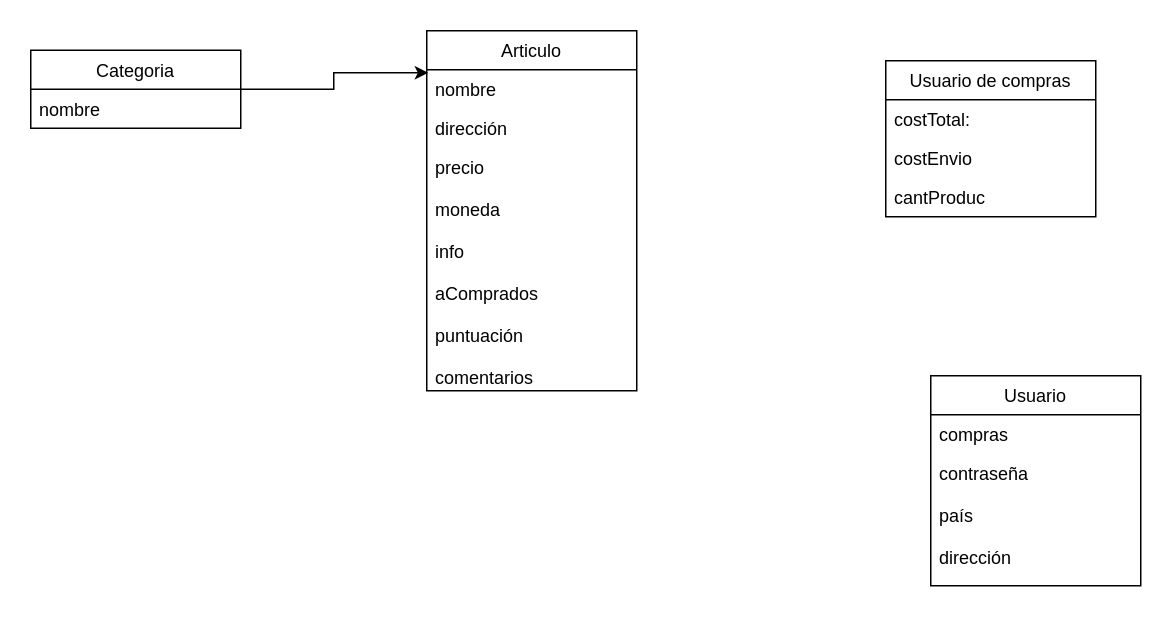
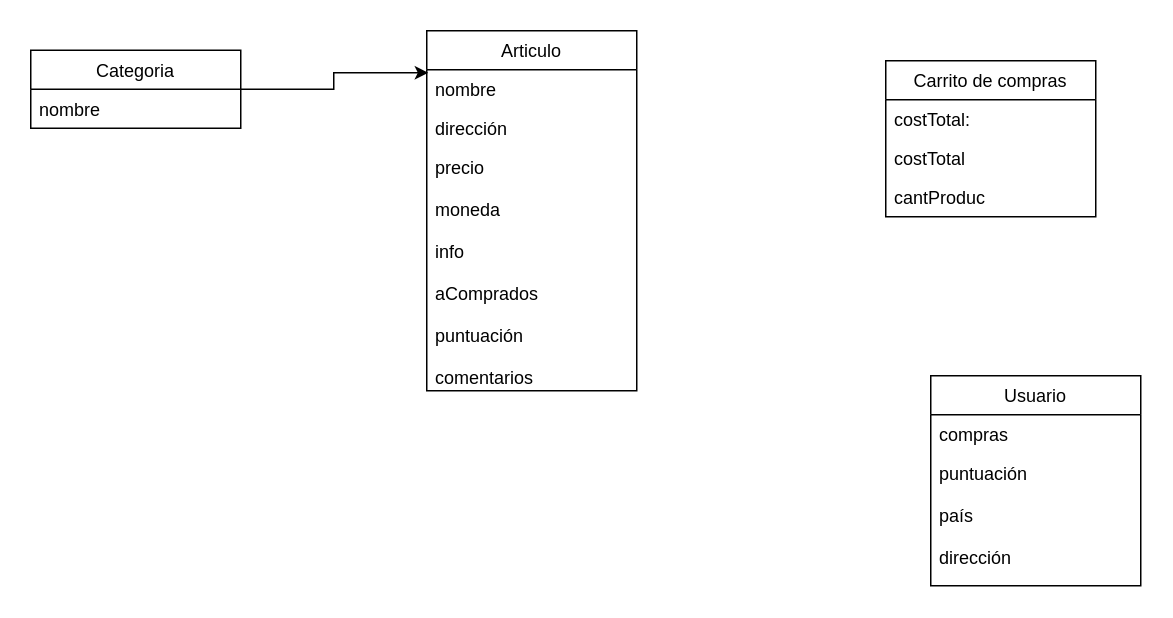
node "Usuario de compras": label "Usuario de compras" -> "Carrito de compras"
node "costEnvio": label "costEnvio" -> "costTotal"
node "contraseña país dirección": label "contraseña país dirección" -> "puntuación país dirección"
